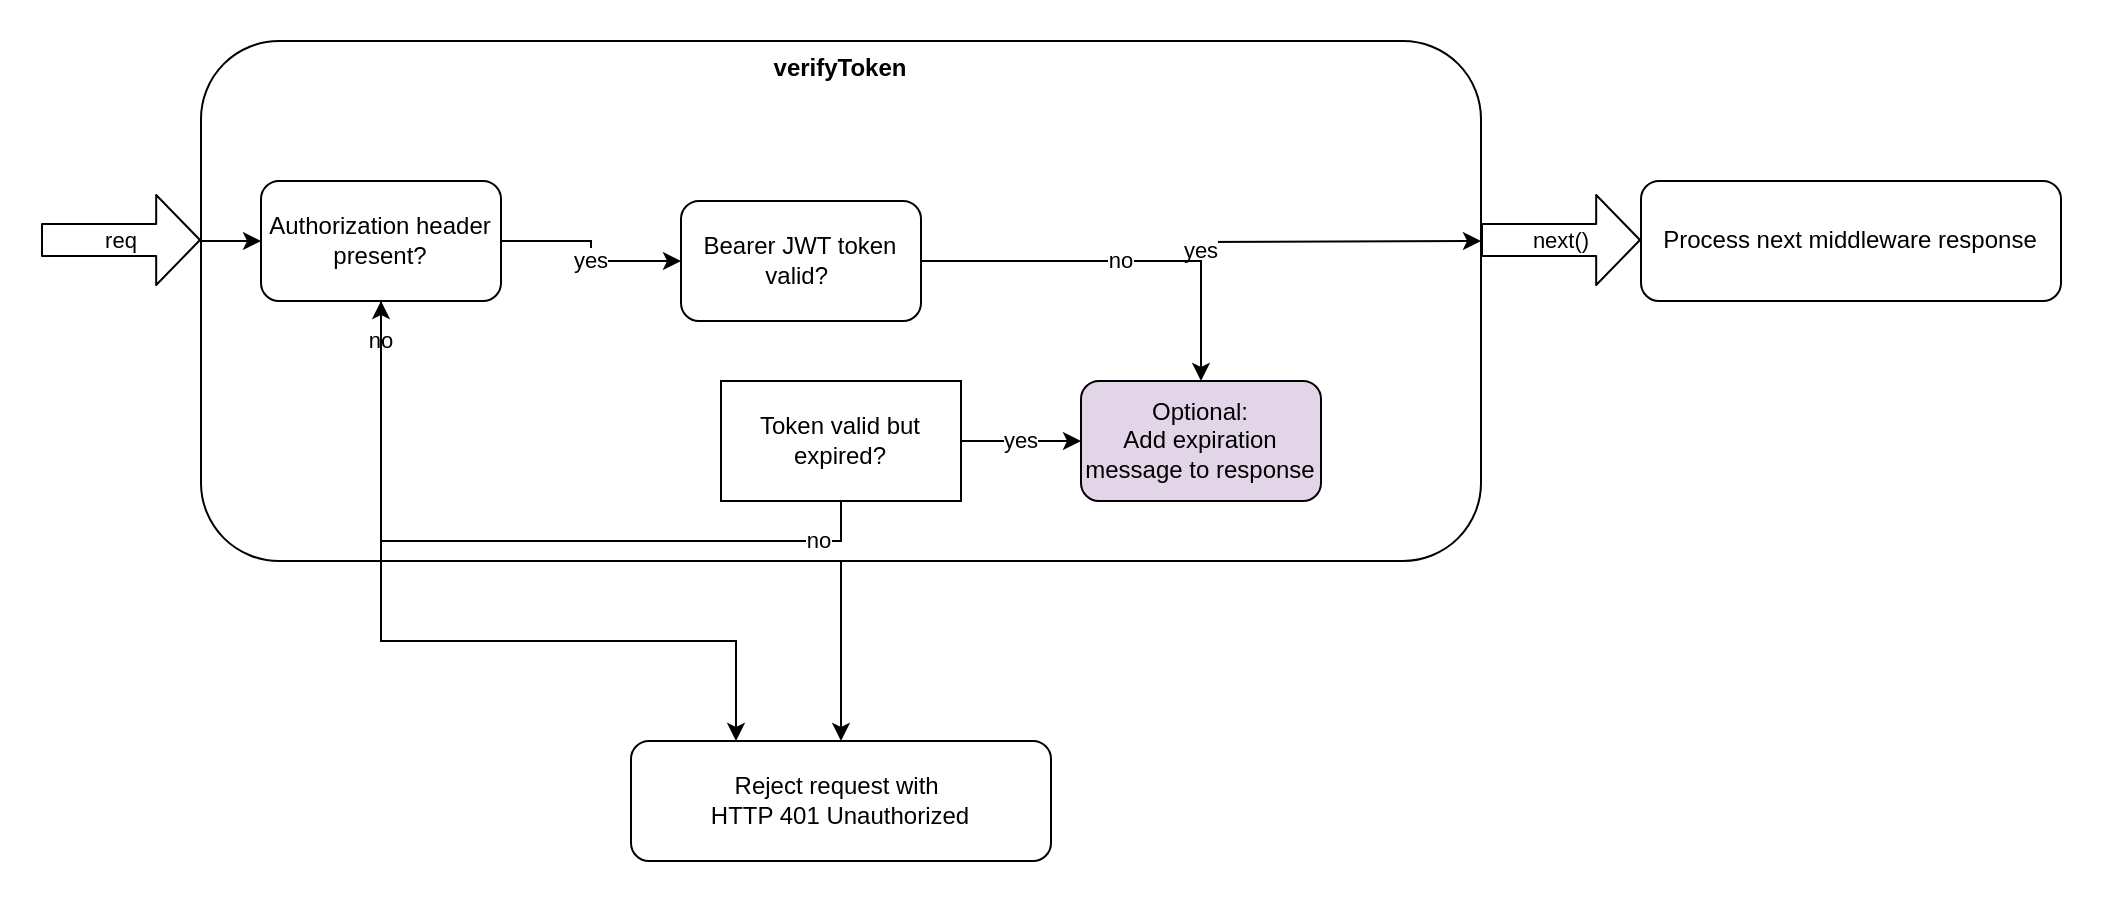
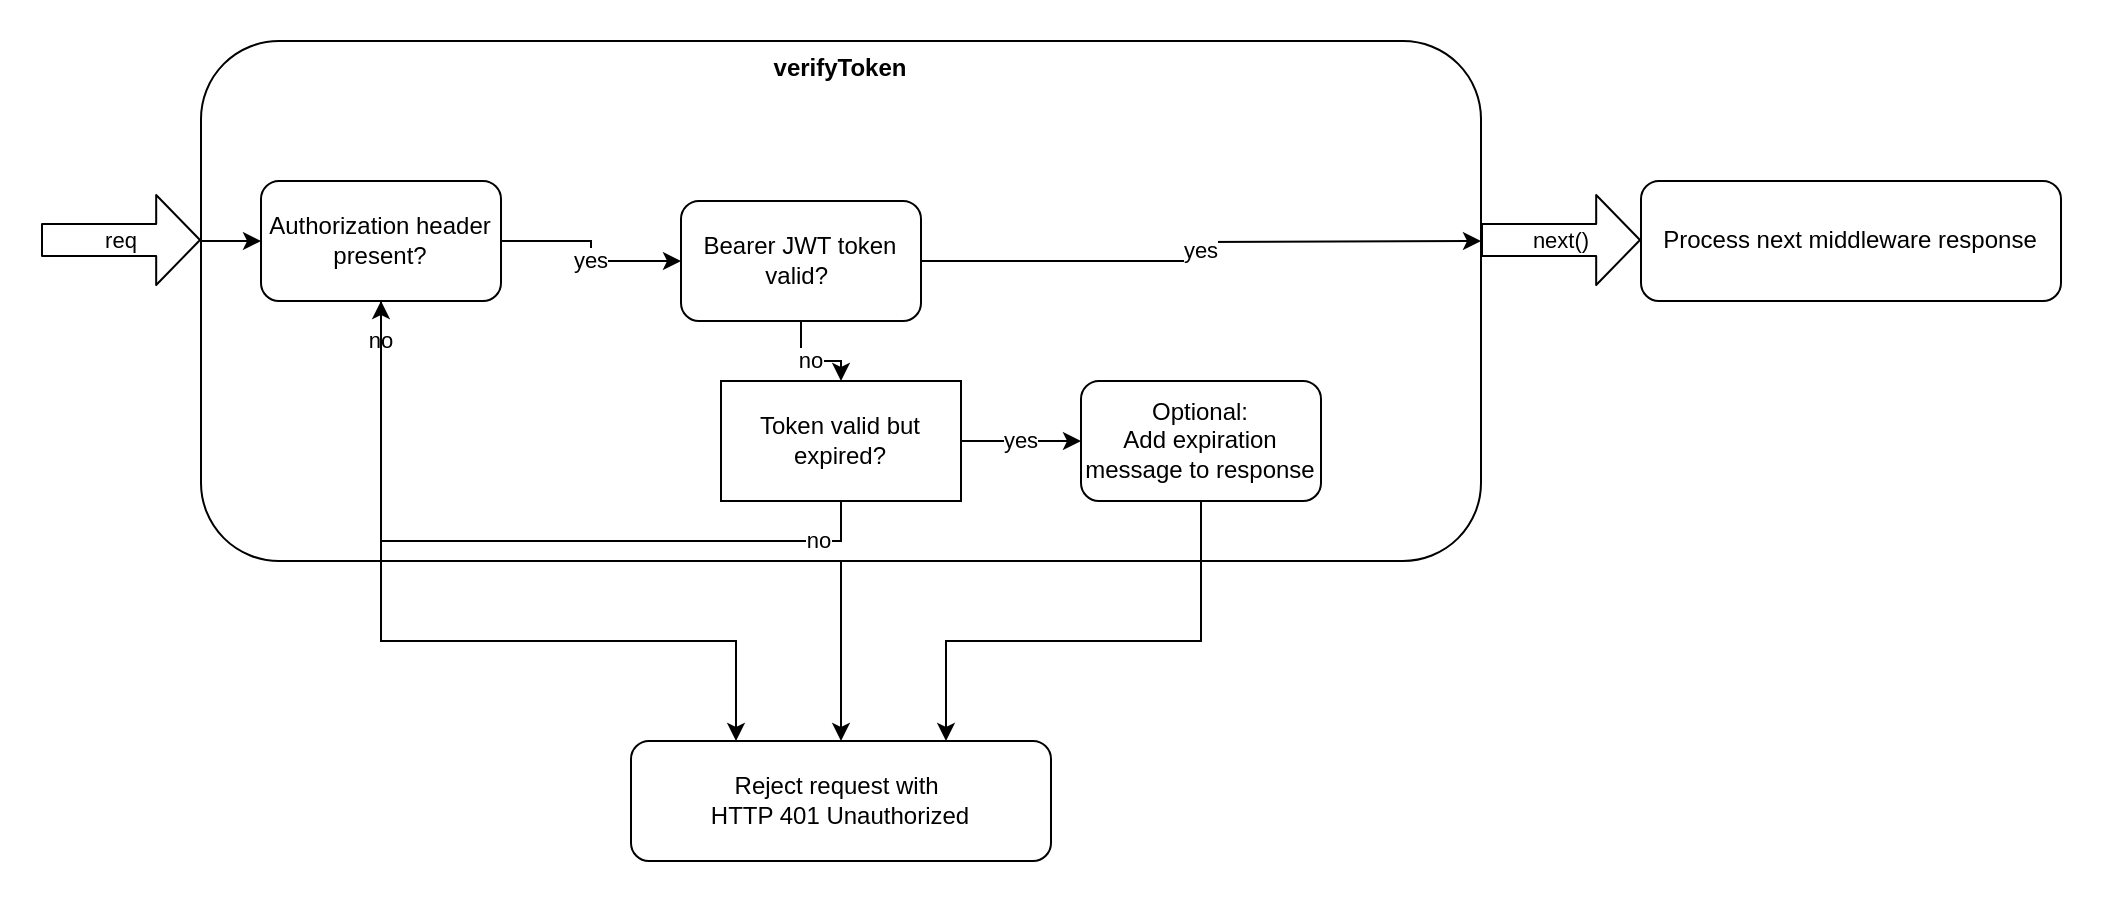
edge "Bearer JWT token valid?" -> "Optional: Add expiration message to response": now "Bearer JWT token valid?" -> "Token valid but expired?"
node "Optional: Add expiration message to response": fillcolor #e1d5e7 -> #ffffff
edge "Optional: Add expiration message to response" -> "Reject request with HTTP 401 Unauthorized": added
